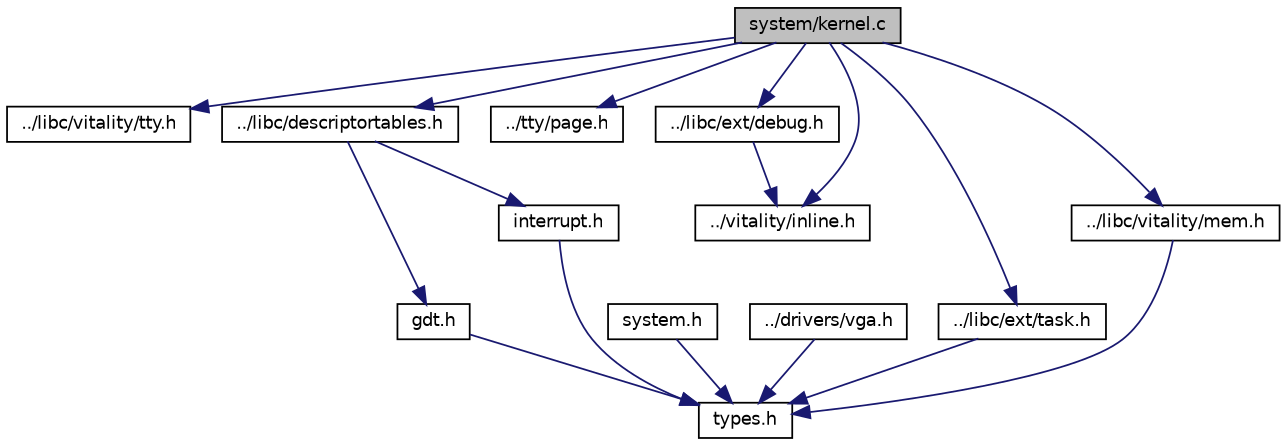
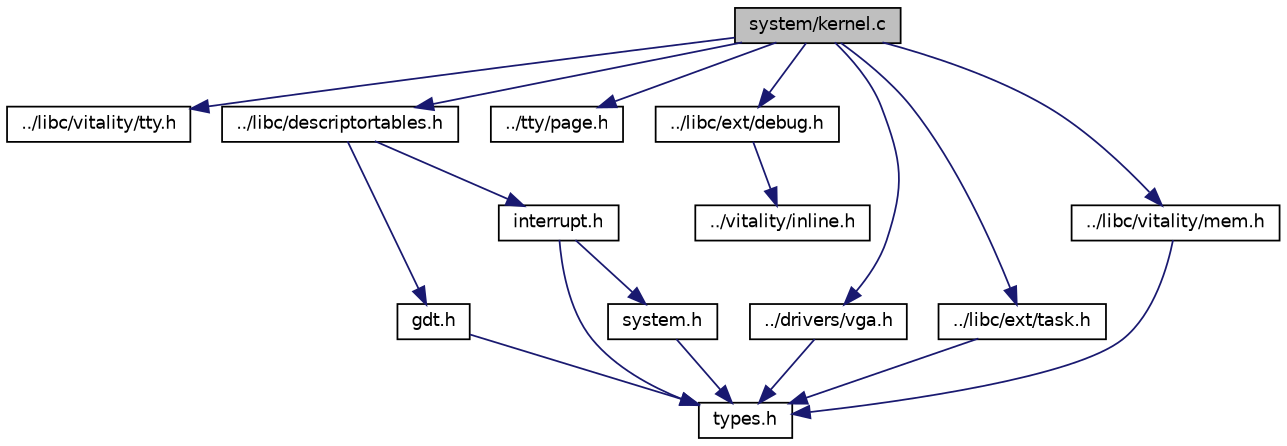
edge "system/kernel.c" -> "../vitality/inline.h": now "system/kernel.c" -> "../drivers/vga.h"
edge "interrupt.h" -> "system.h": added
